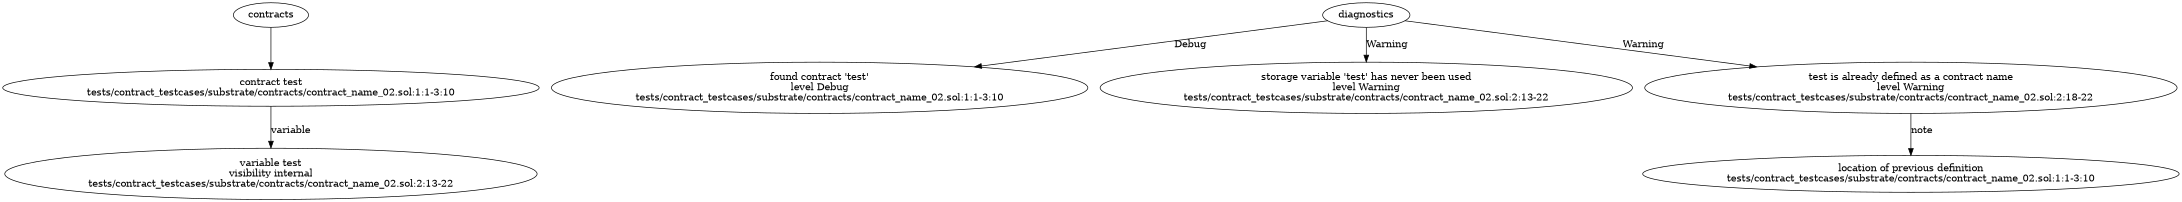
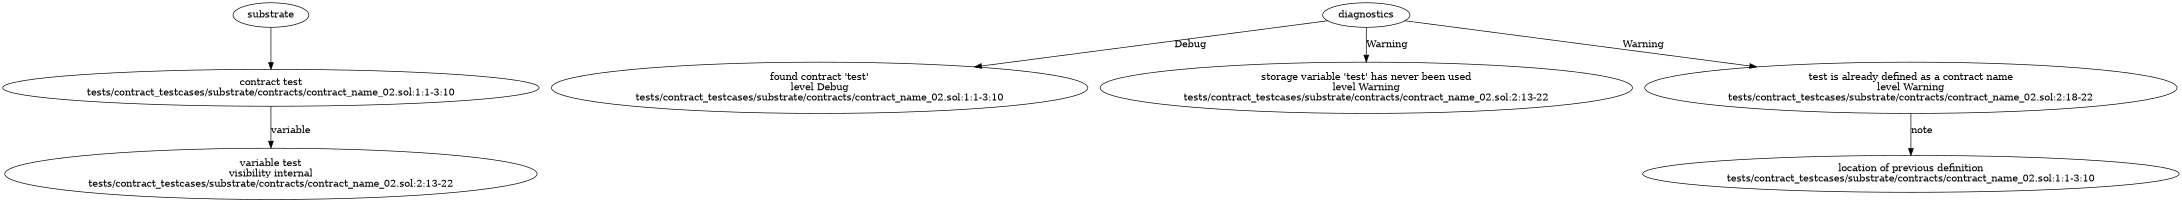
node "contracts": label "contracts" -> "substrate"
